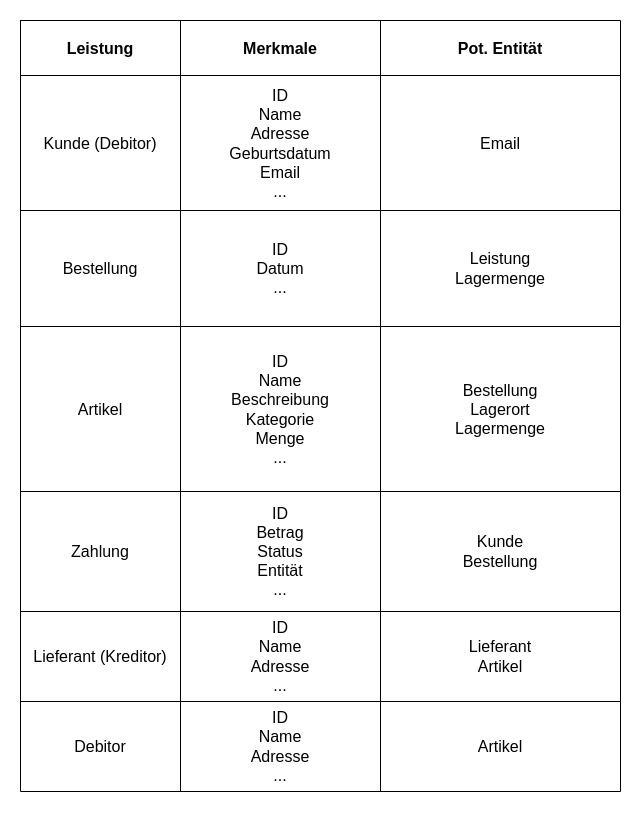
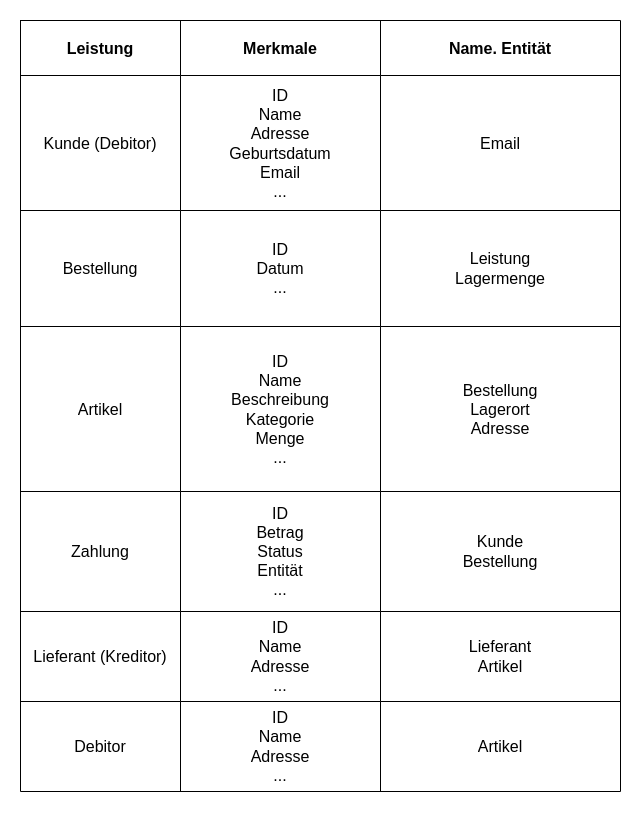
node "Pot. Entität": label "Pot. Entität" -> "Name. Entität"
node "Bestellung Lagerort Lagermenge": label "Bestellung Lagerort Lagermenge" -> "Bestellung Lagerort Adresse"
